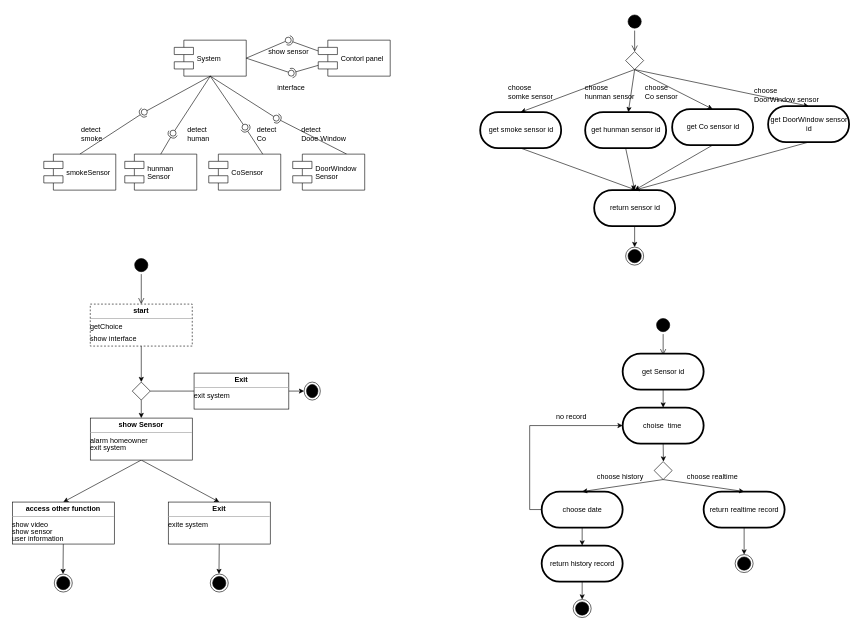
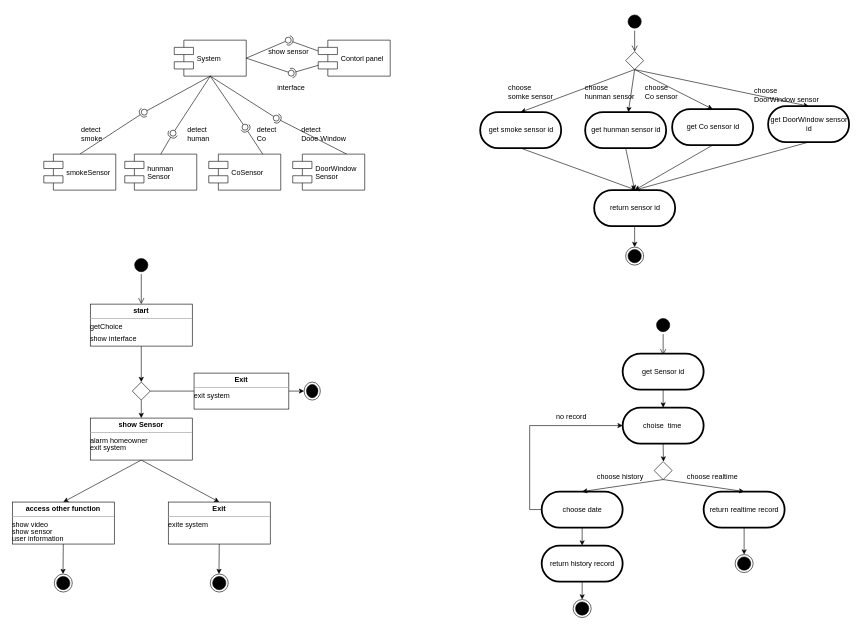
node "start getChoice show interface": style dashed -> solid
